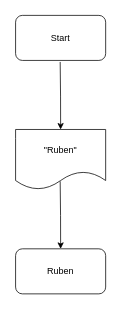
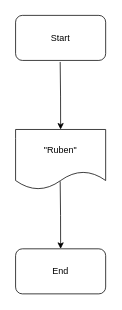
node "Ruben": label "Ruben" -> "End"
